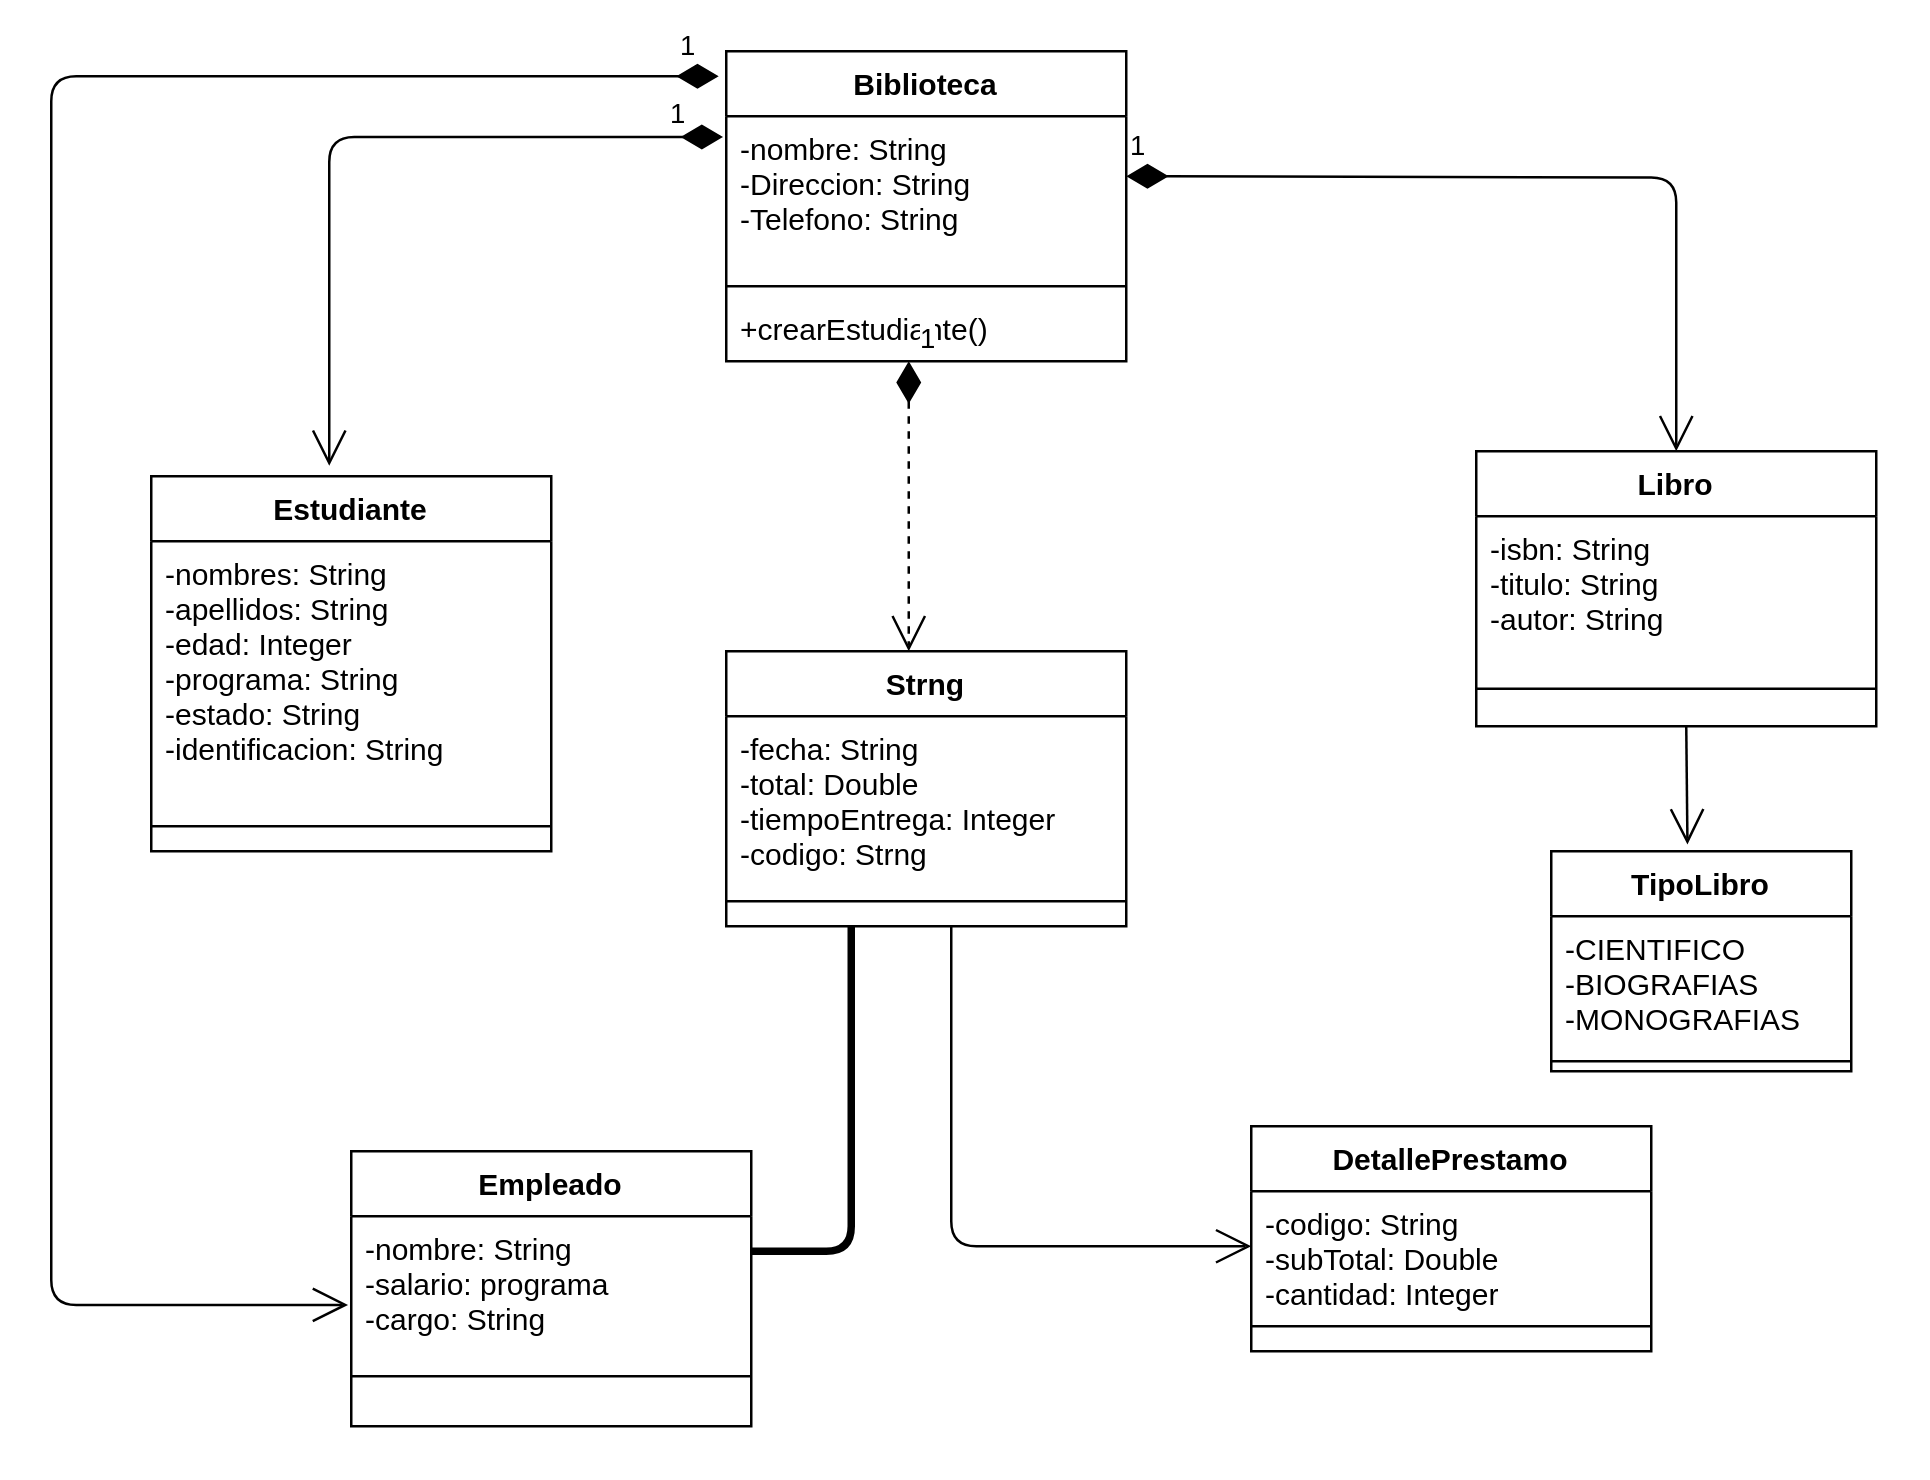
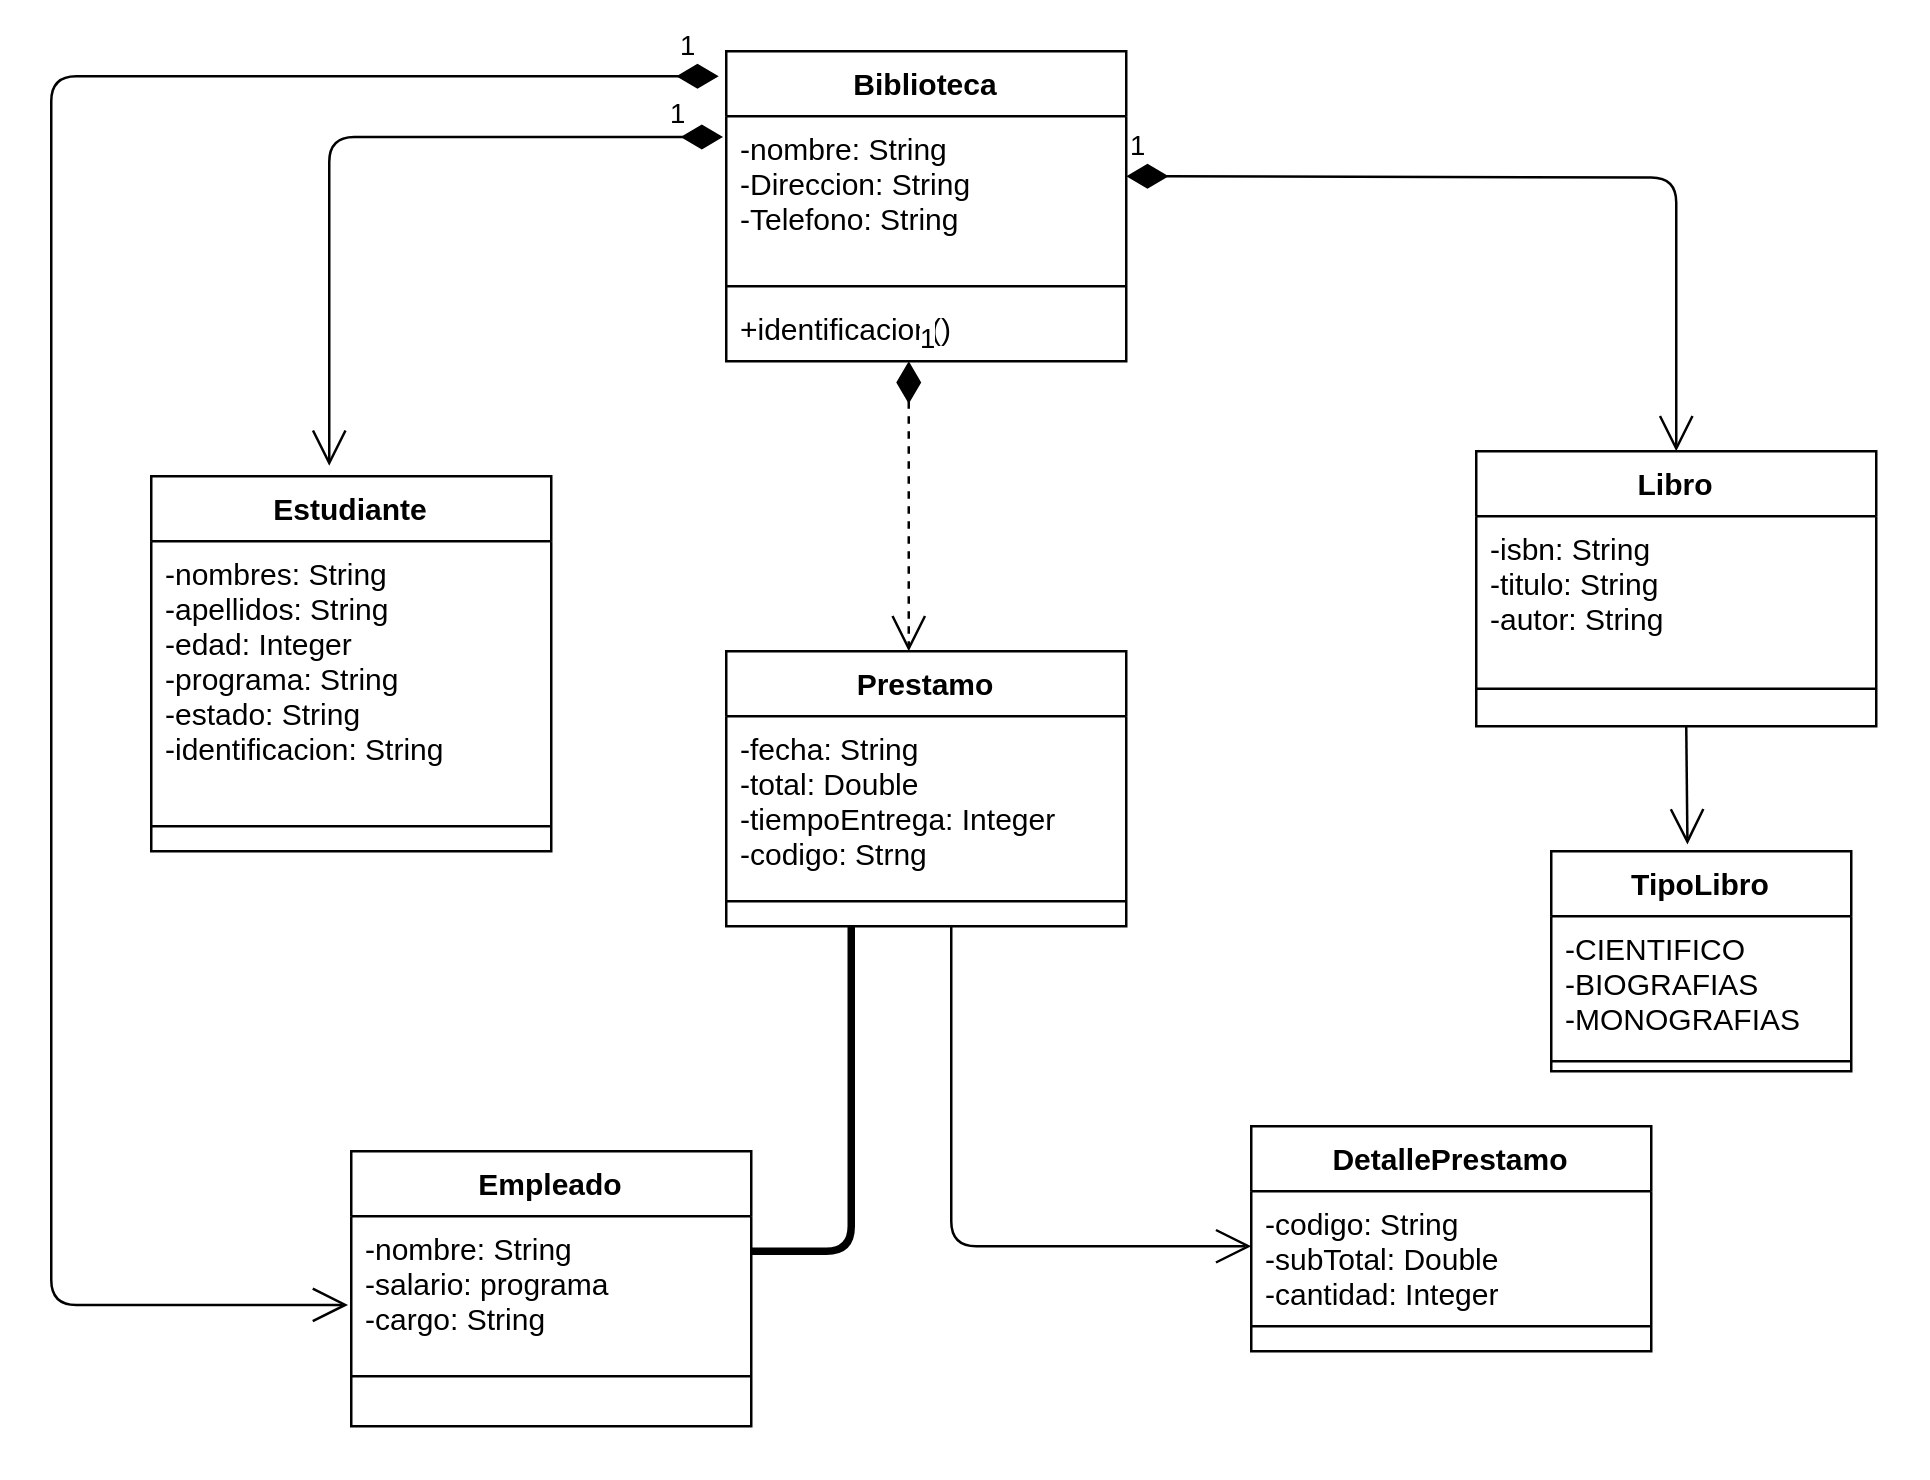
node "+crearEstudiante()": label "+crearEstudiante()" -> "+identificacion()"
node "Strng": label "Strng" -> "Prestamo"
